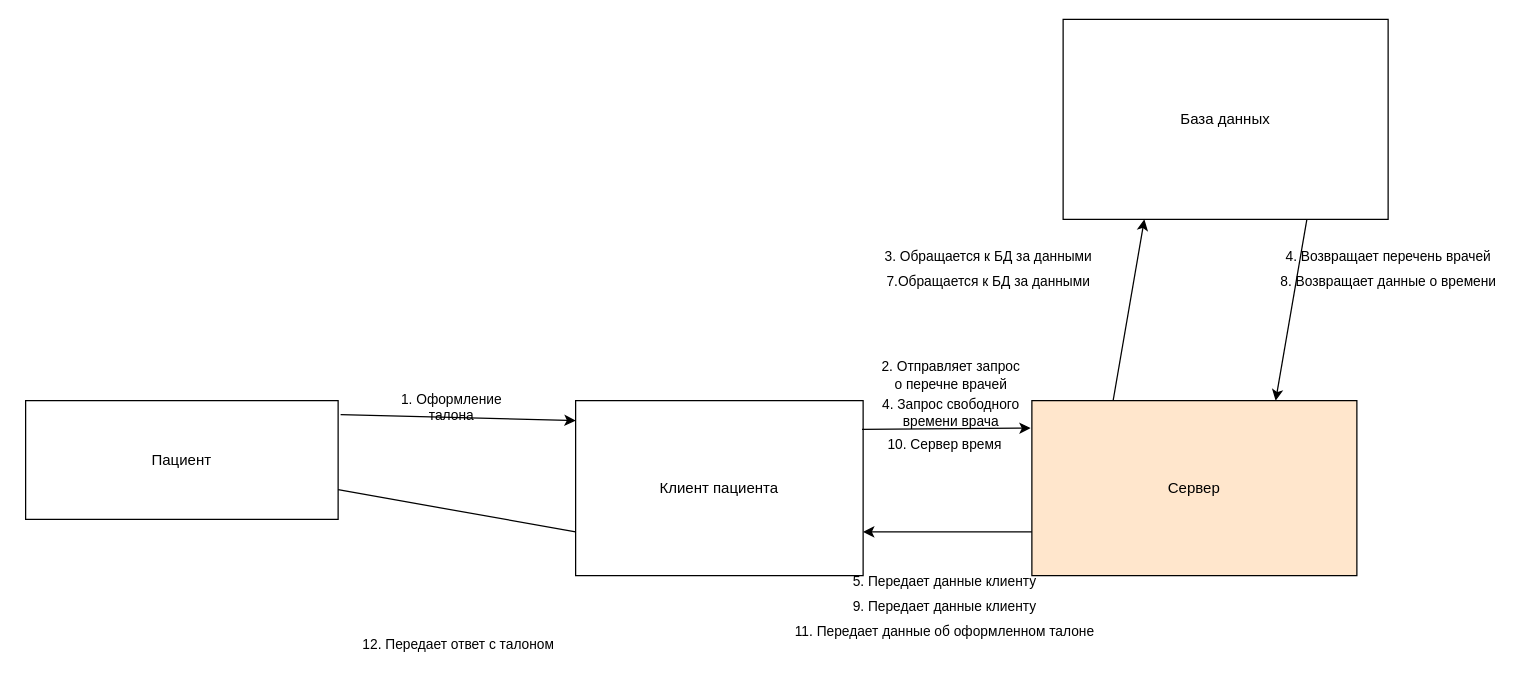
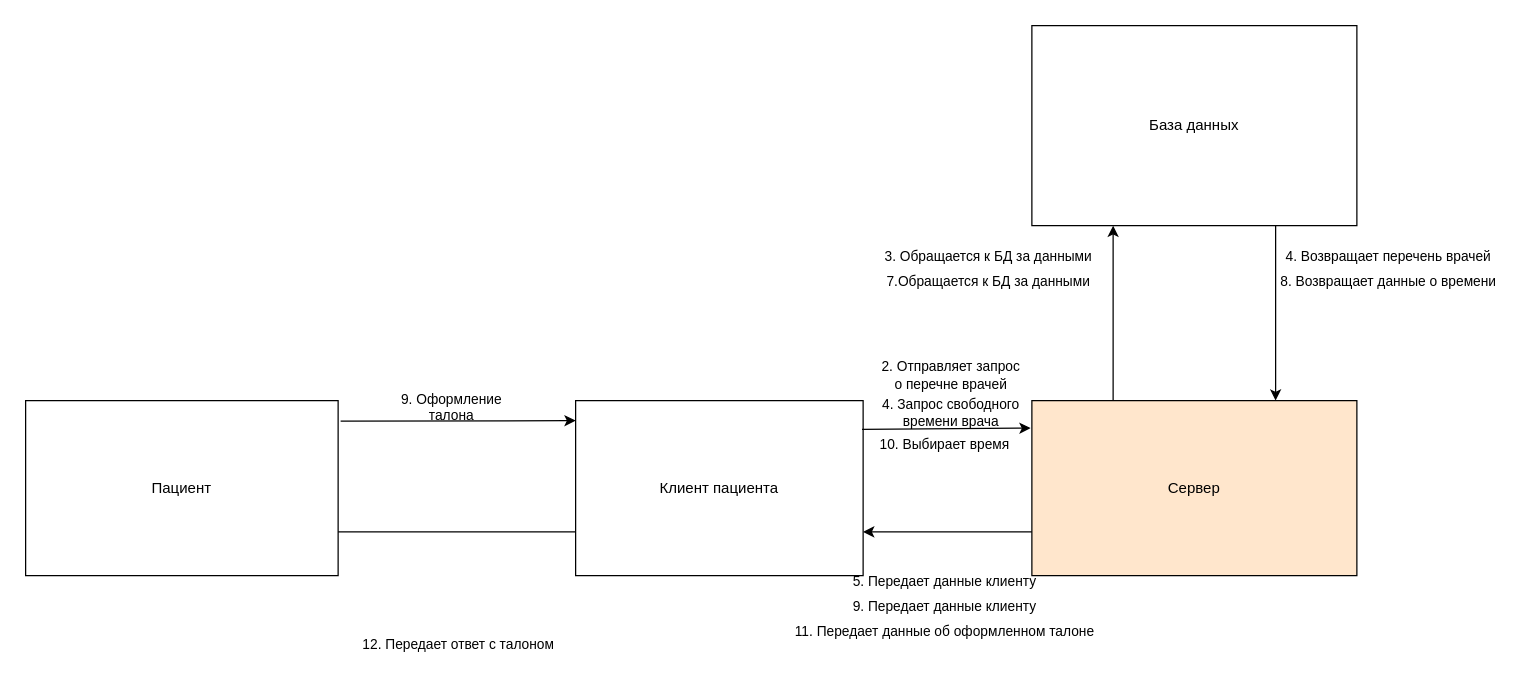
node "База данных": moved (1226, 119) -> (1194, 126)
node "1. Оформление талона": label "1. Оформление талона" -> "9. Оформление талона"
node "10. Сервер время": label "10. Сервер время" -> "10. Выбирает время"
node "Пациент": size 313x119 -> 313x175
